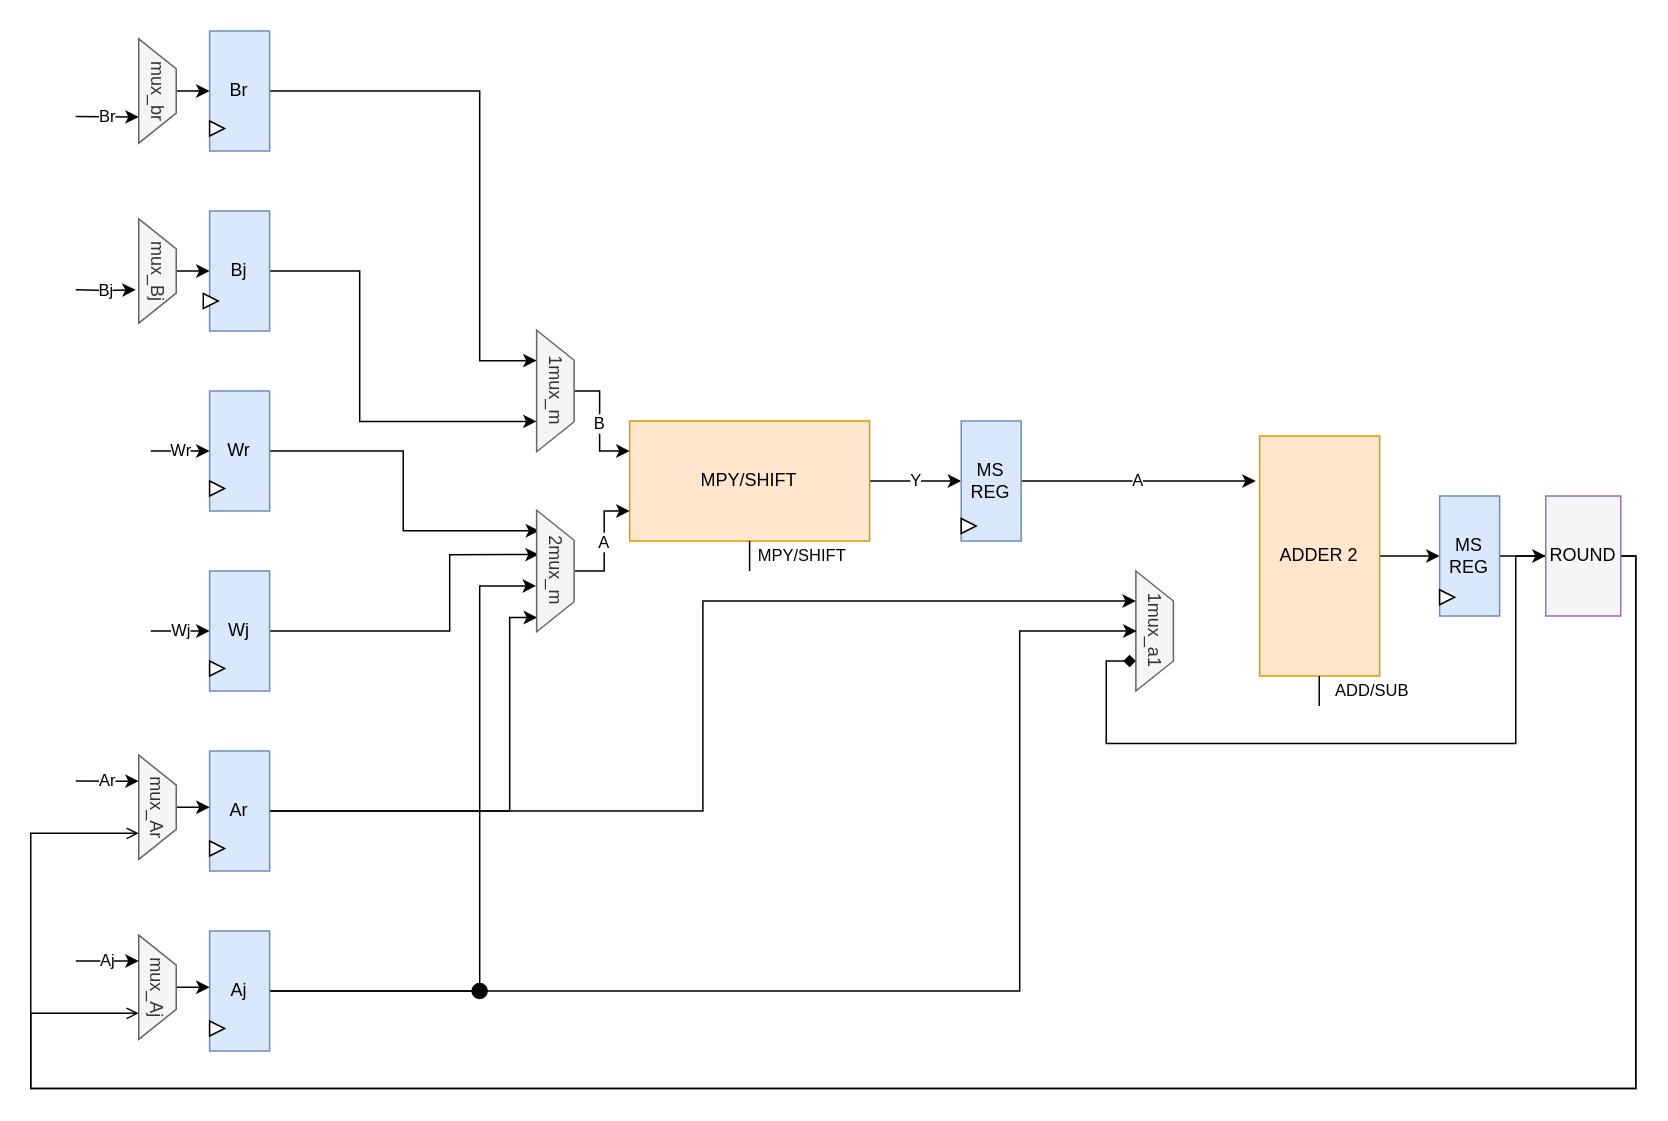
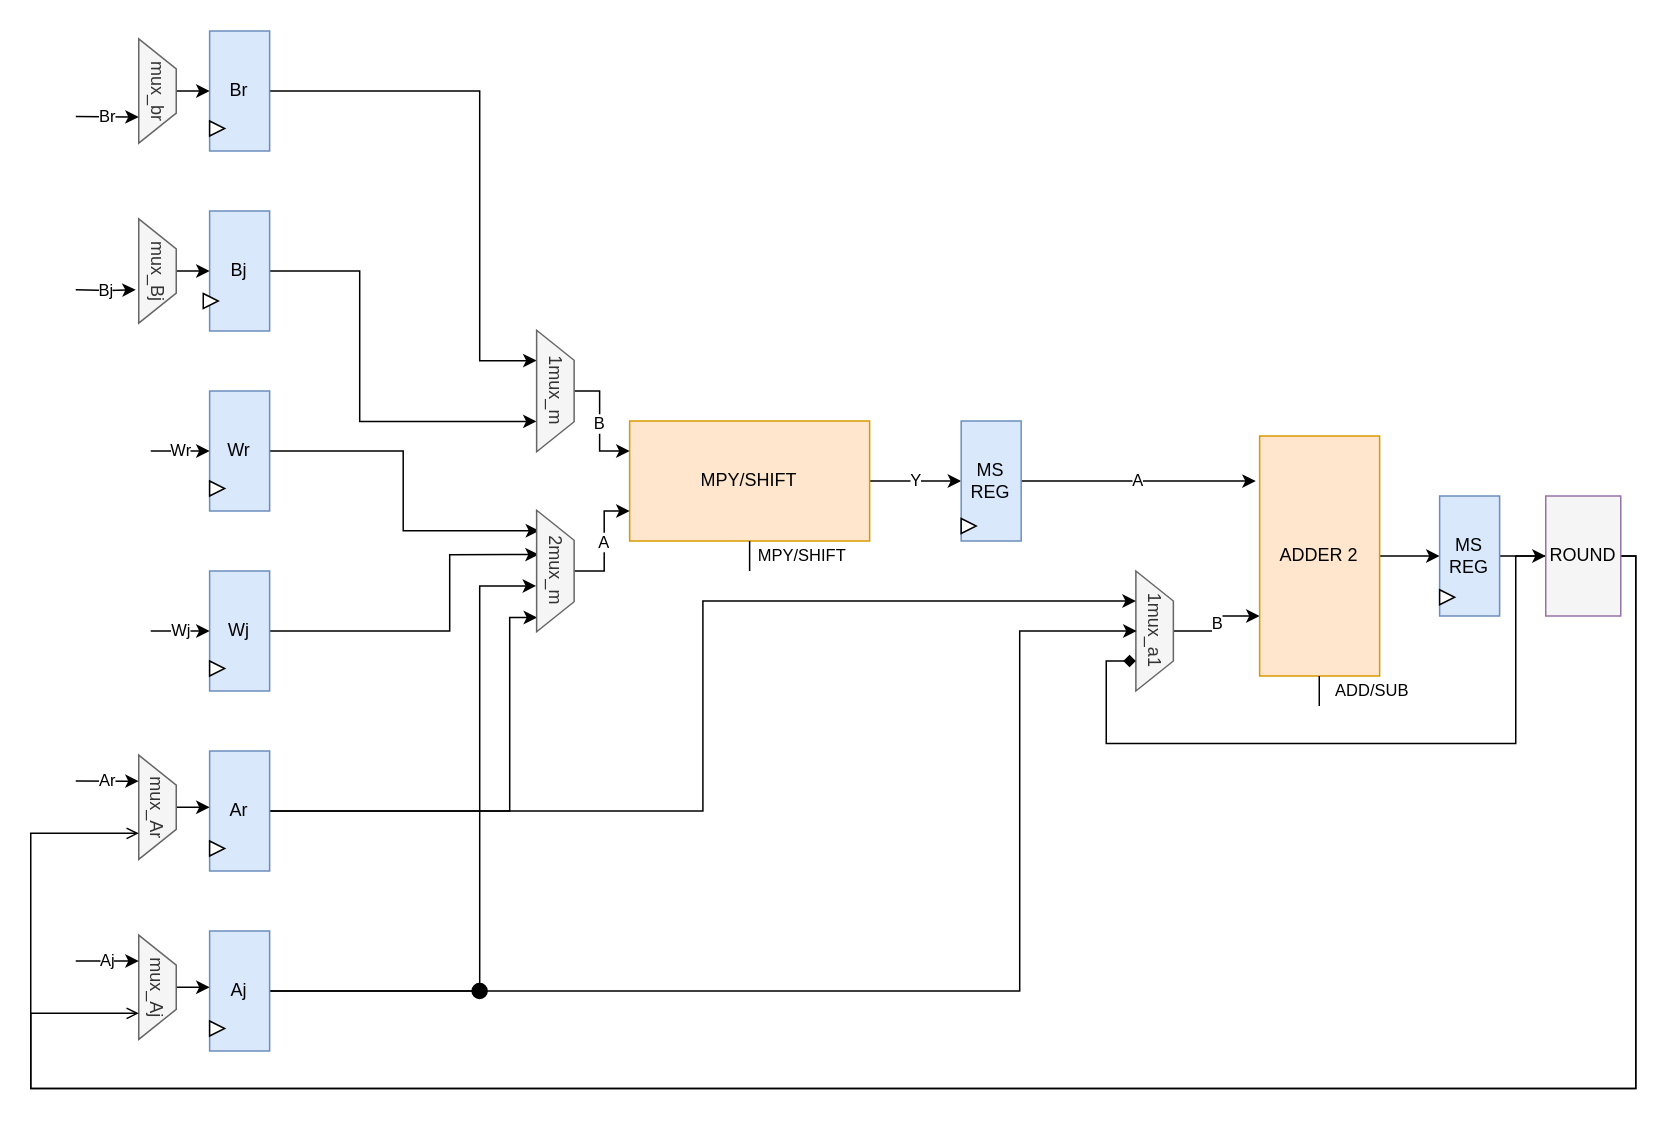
edge "1mux_a1" -> "ADDER 2": added, label "B"
